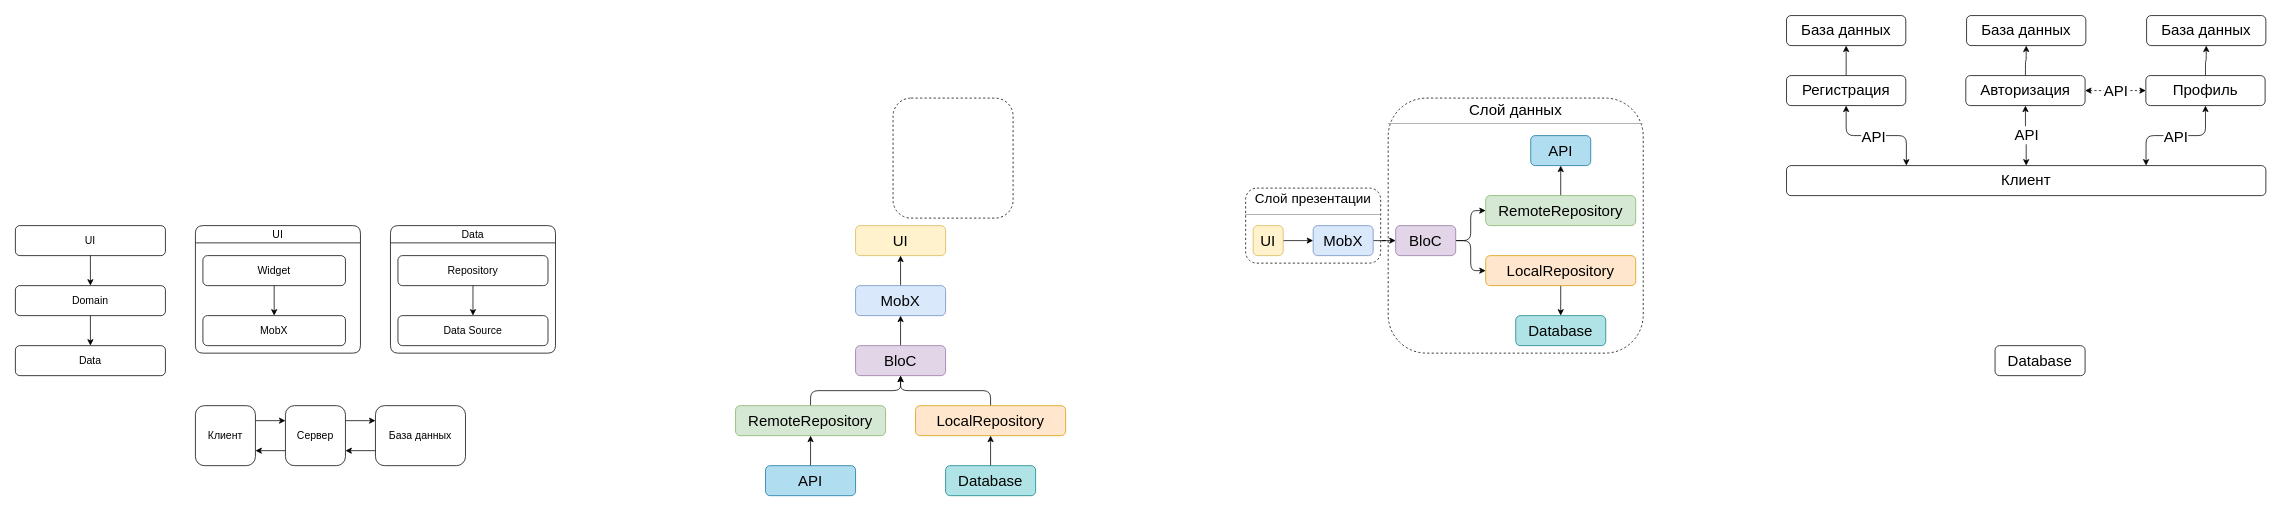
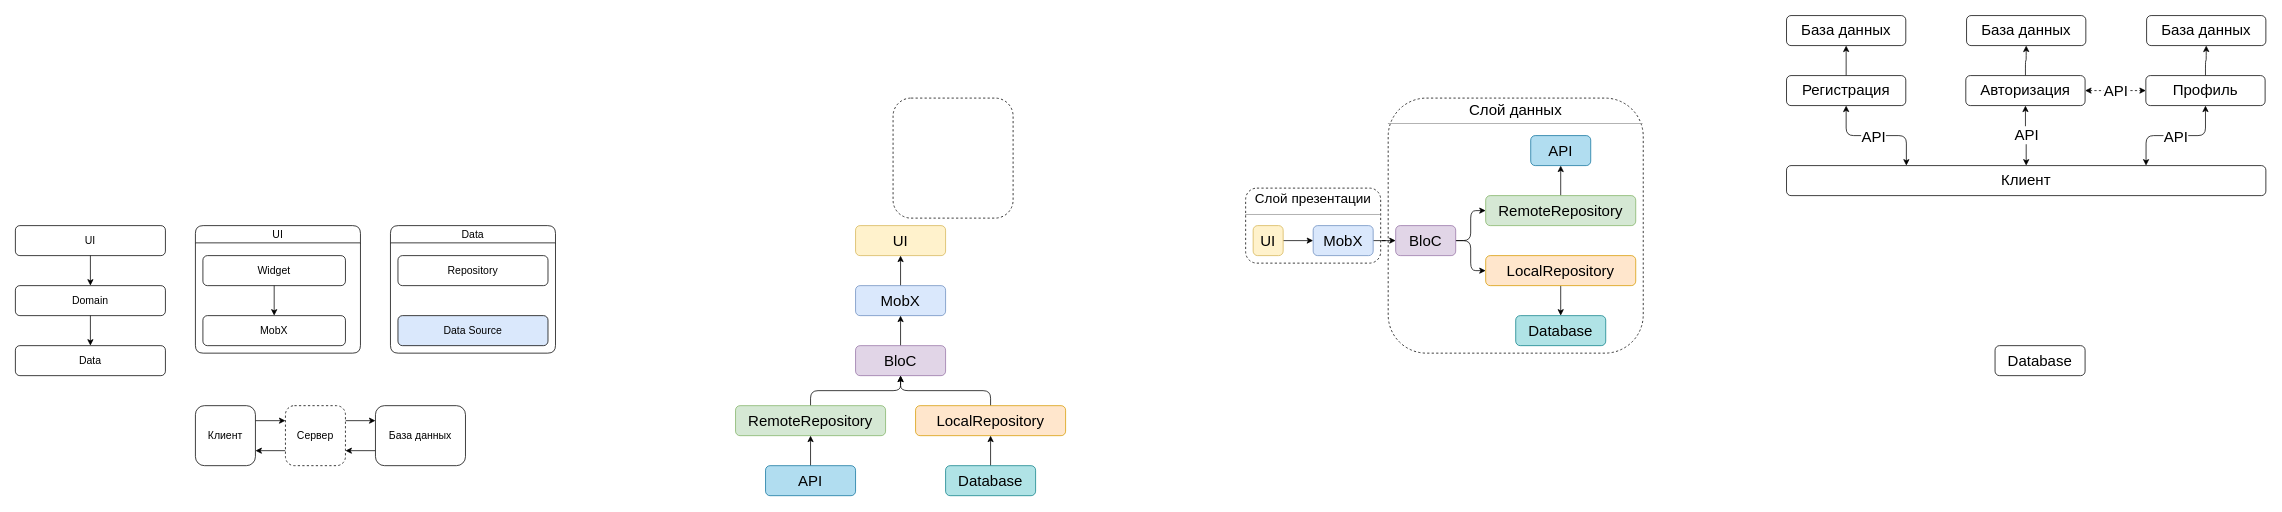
edge "Repository" -> "Data Source": removed
node "Data Source": fillcolor #ffffff -> #dae8fc
node "Сервер": style solid -> dashed
